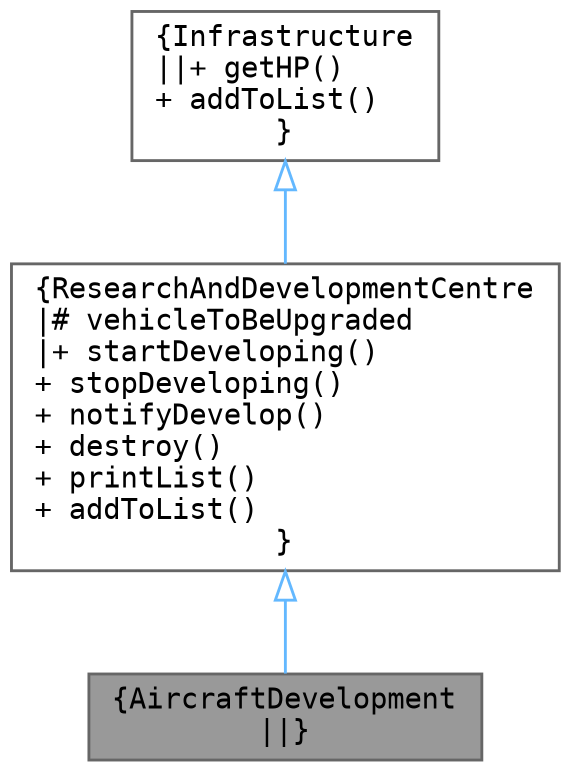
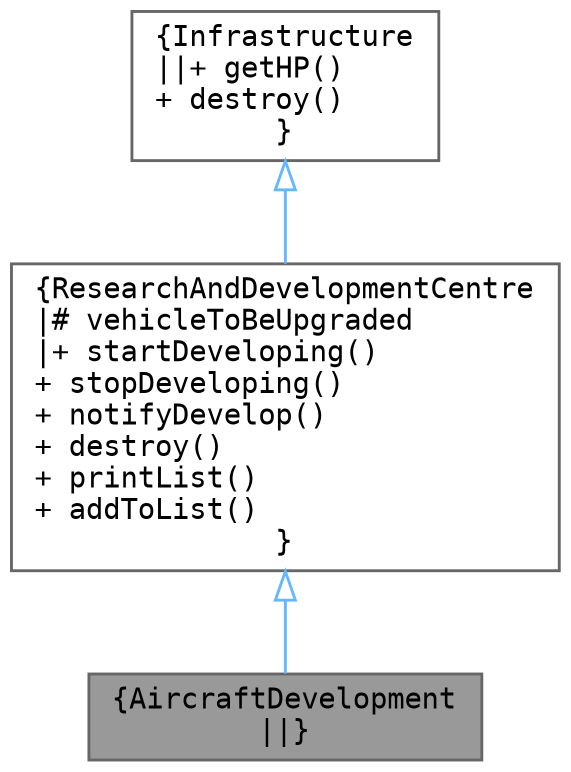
node "{Infrastructure ||+ getHP() + addToList() }": label "{Infrastructure ||+ getHP() + addToList() }" -> "{Infrastructure ||+ getHP() + destroy() }"
